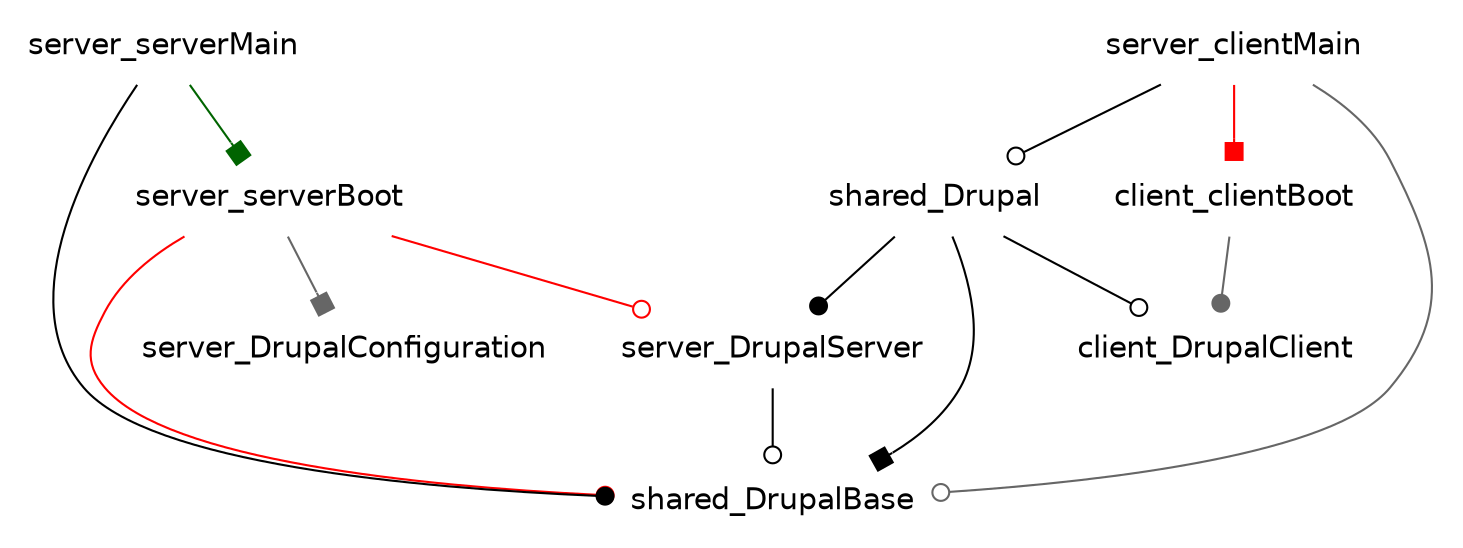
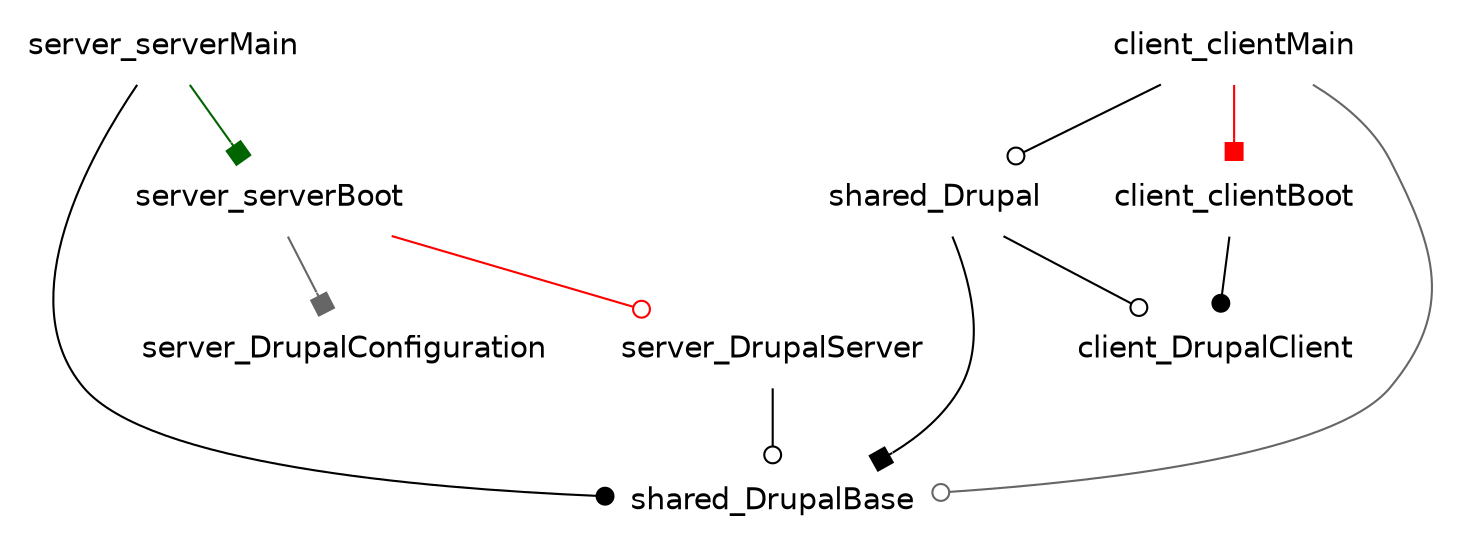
node "server_clientMain": label "server_clientMain" -> "client_clientMain"
edge "client_clientBoot" -> "client_DrupalClient": color gray40 -> black
edge "shared_Drupal" -> "server_DrupalServer": removed
edge "server_serverBoot" -> "shared_DrupalBase": removed
